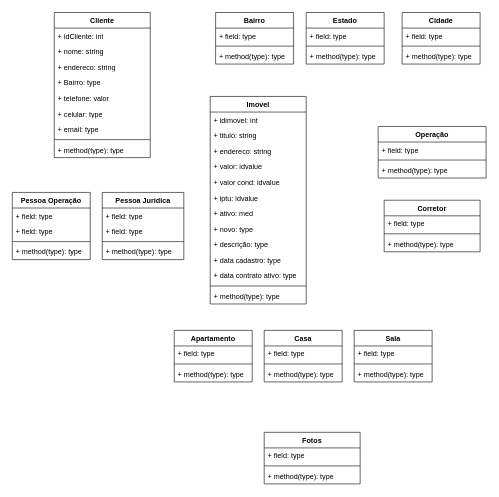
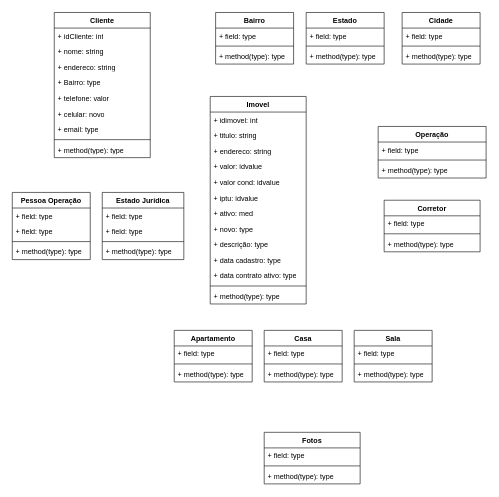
node "+ celular: type": label "+ celular: type" -> "+ celular: novo"
node "Pessoa Jurídica": label "Pessoa Jurídica" -> "Estado Jurídica"
